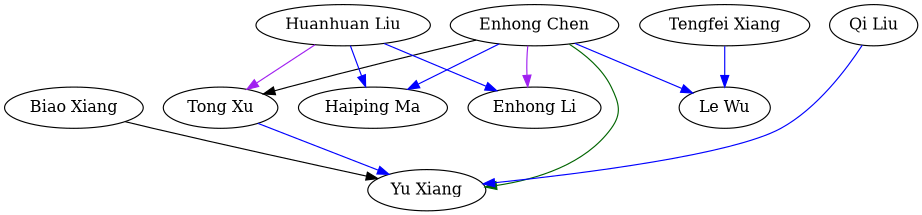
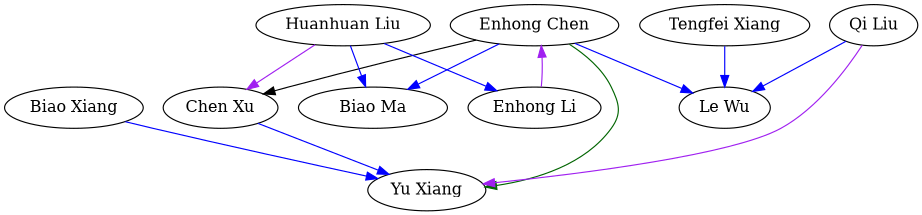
edge "Enhong Chen" -> "Enhong Li": reversed
edge "Qi Liu" -> "Le Wu": added
node "Tong Xu": label "Tong Xu" -> "Chen Xu"
node "Haiping Ma": label "Haiping Ma" -> "Biao Ma"
edge "Biao Xiang" -> "Yu Xiang": color black -> blue
edge "Qi Liu" -> "Yu Xiang": color blue -> purple
